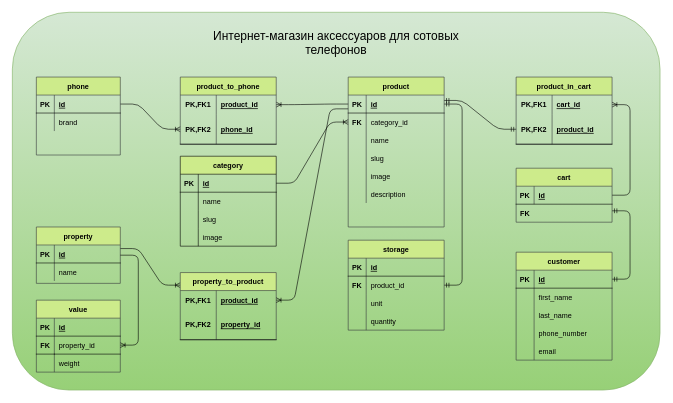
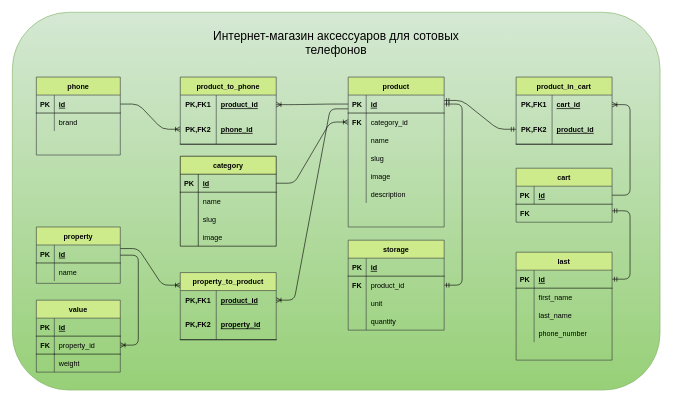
node "customer": label "customer" -> "last"
node "email": removed
